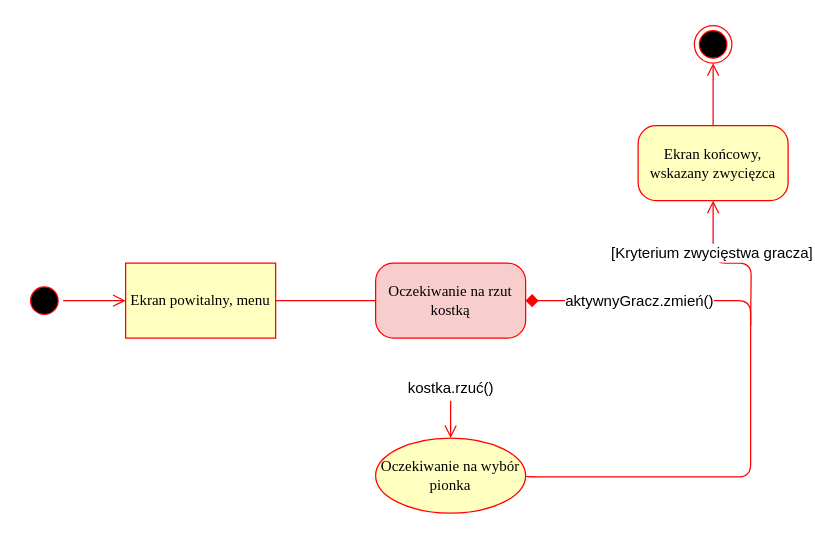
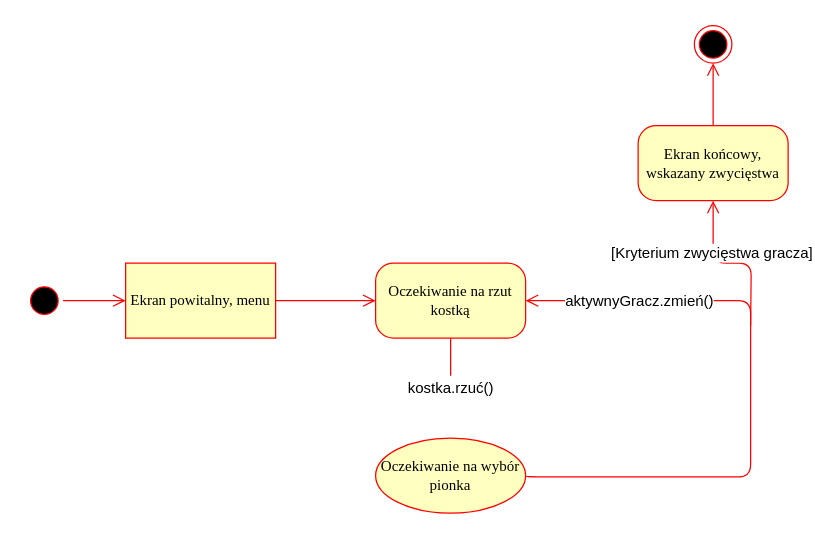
node "Ekran końcowy, wskazany zwycięzca": label "Ekran końcowy, wskazany zwycięzca" -> "Ekran końcowy, wskazany zwycięstwa"
edge "Ekran powitalny, menu" -- "Oczekiwanie na rzut kostką": arrowhead none -> open
node "Oczekiwanie na rzut kostką": fillcolor #f8cecc -> #ffffc0
edge "Oczekiwanie na wybór pionka" -> "Oczekiwanie na rzut kostką": arrowhead diamond -> open
edge "Oczekiwanie na rzut kostką" -- "kostka.rzuć()": added
edge "kostka.rzuć()" -> "Oczekiwanie na wybór pionka": removed
